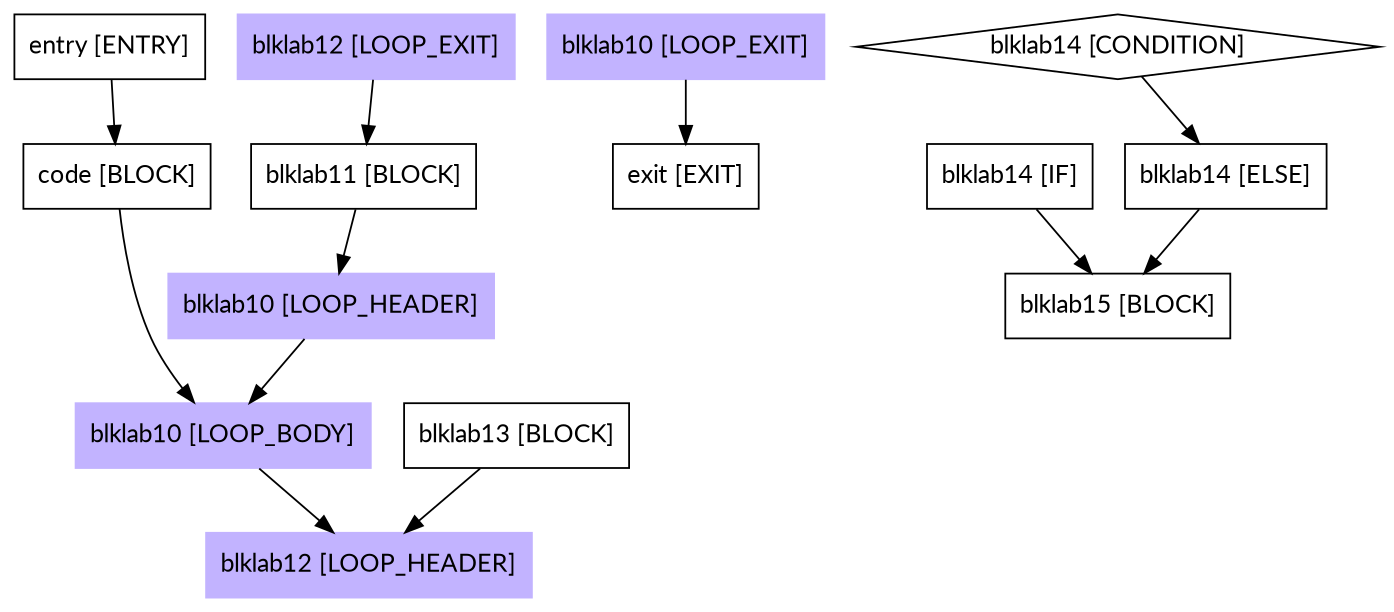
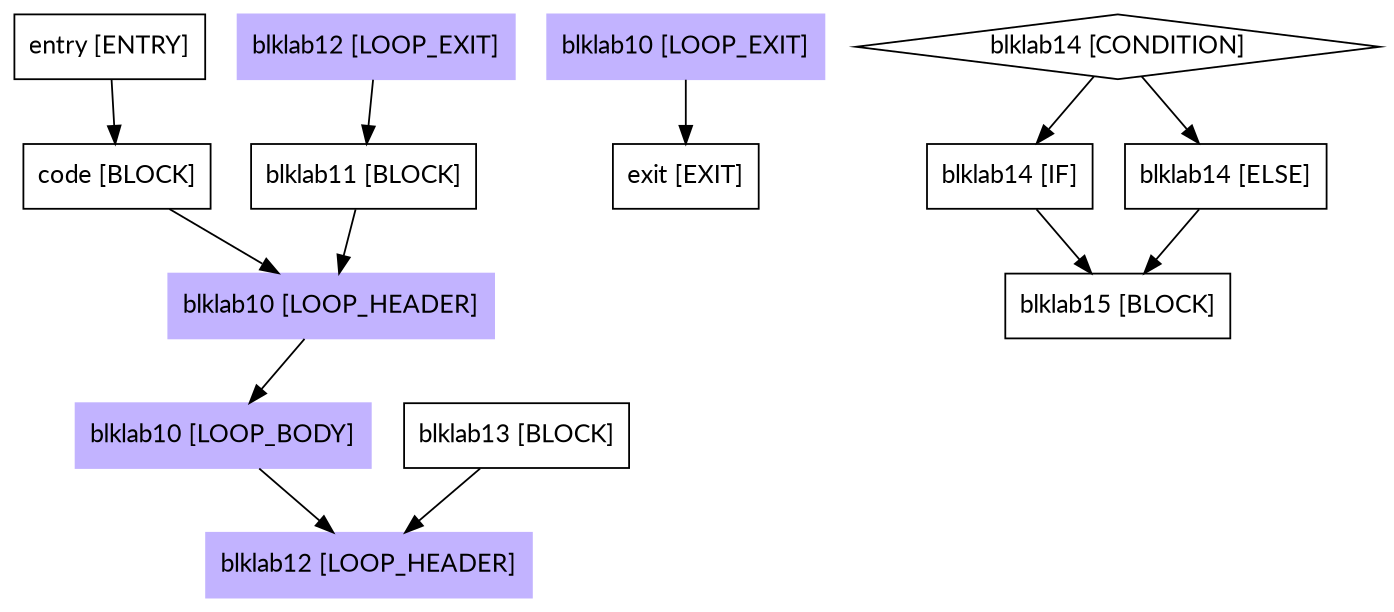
edge "blklab14 [CONDITION]" -> "blklab14 [IF]": added
edge "code [BLOCK]" -> "blklab10 [LOOP_BODY]": now "code [BLOCK]" -> "blklab10 [LOOP_HEADER]"
